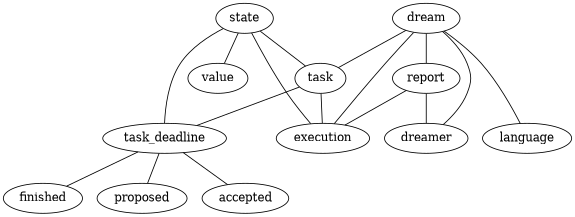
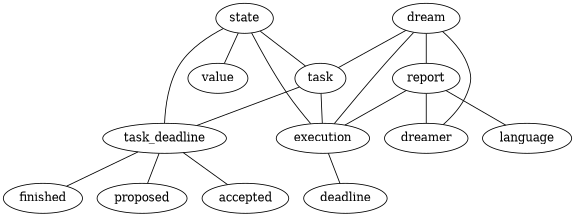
edge "dream" -- "language": now "report" -- "language"
node "deadline": added
